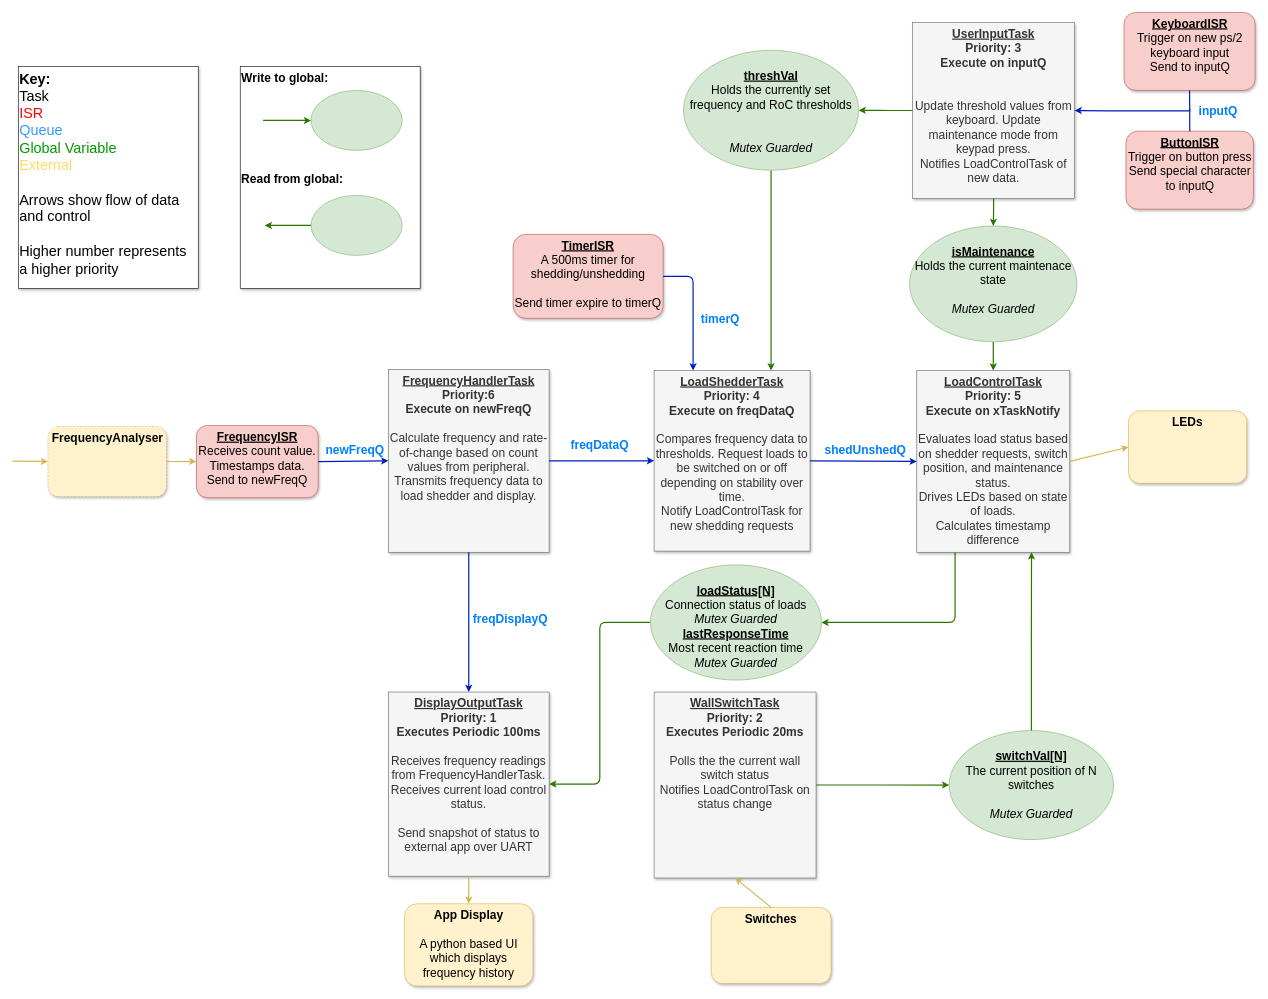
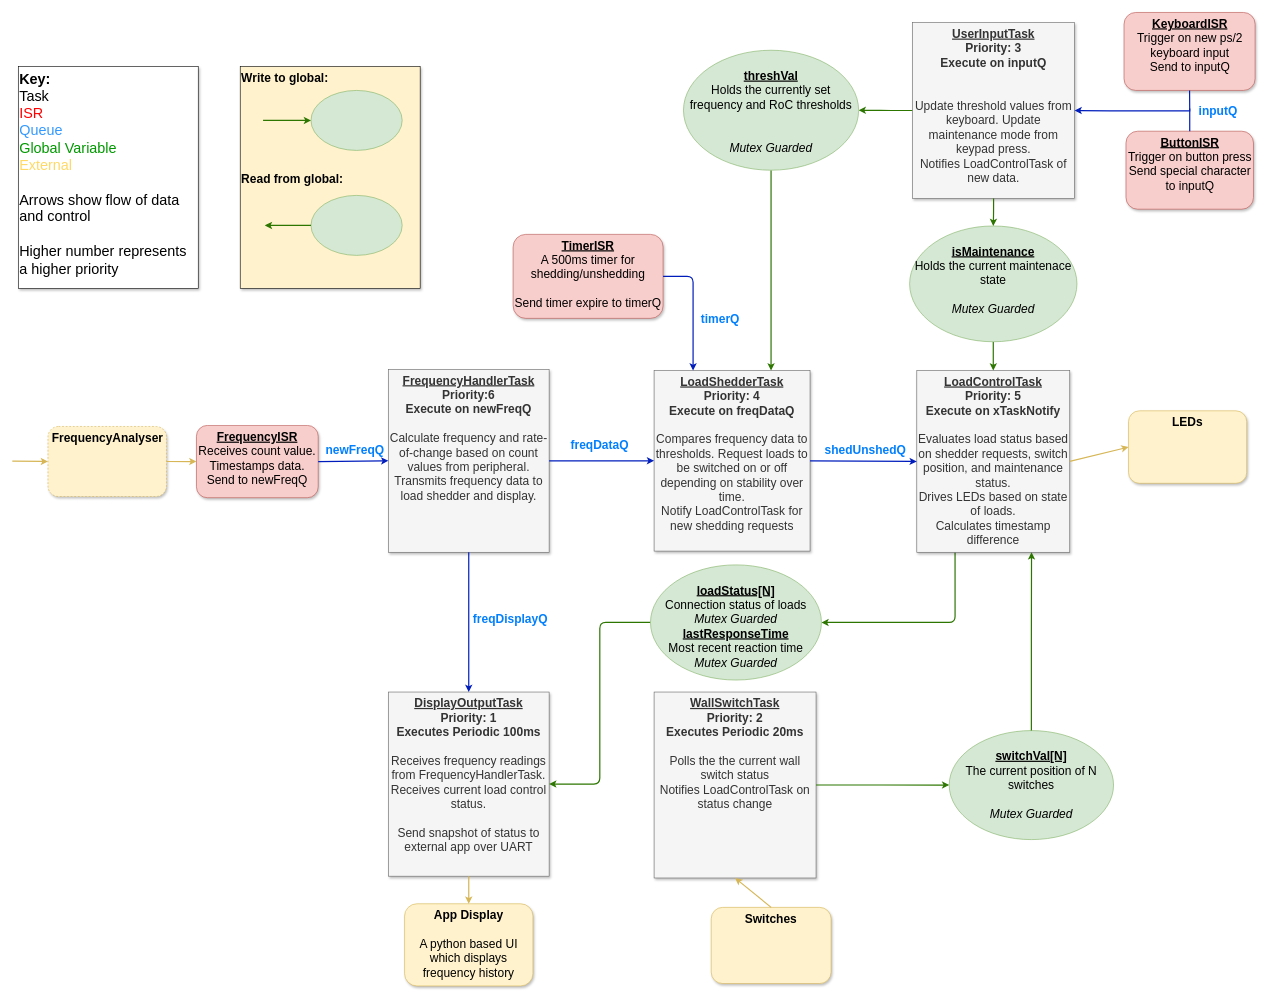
node "Write to global: Read from global:": fillcolor #ffffff -> #fff2cc
